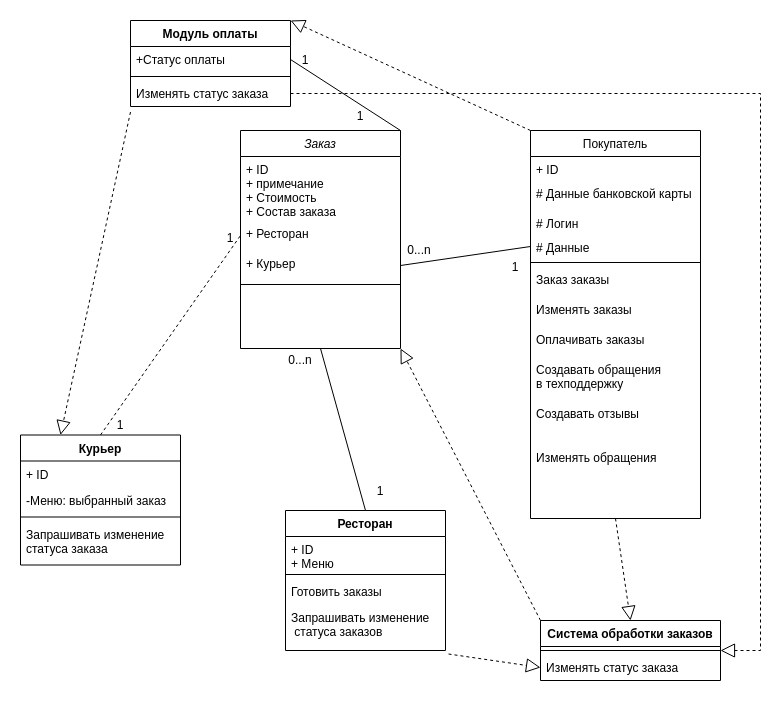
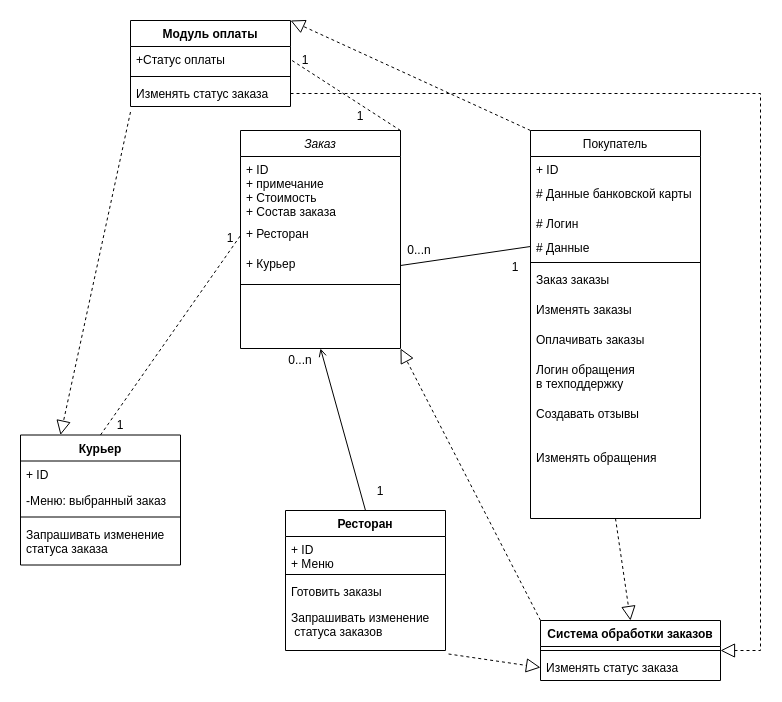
edge "+Статус оплаты" -- "Заказ": style solid -> dashed
edge "Заказ" -- "Ресторан": arrowhead none -> open
node "Создавать обращения в техподдержку": label "Создавать обращения в техподдержку" -> "Логин обращения в техподдержку"
